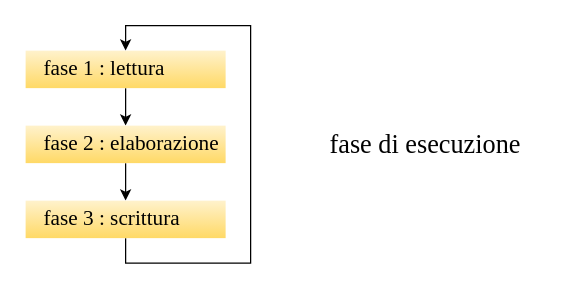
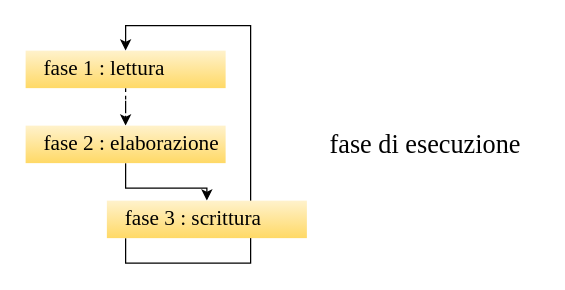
edge "fase 1 : lettura" -> "fase 2 : elaborazione": style solid -> dashed
node "fase 3 : scrittura": moved (126, 219) -> (207, 219)
